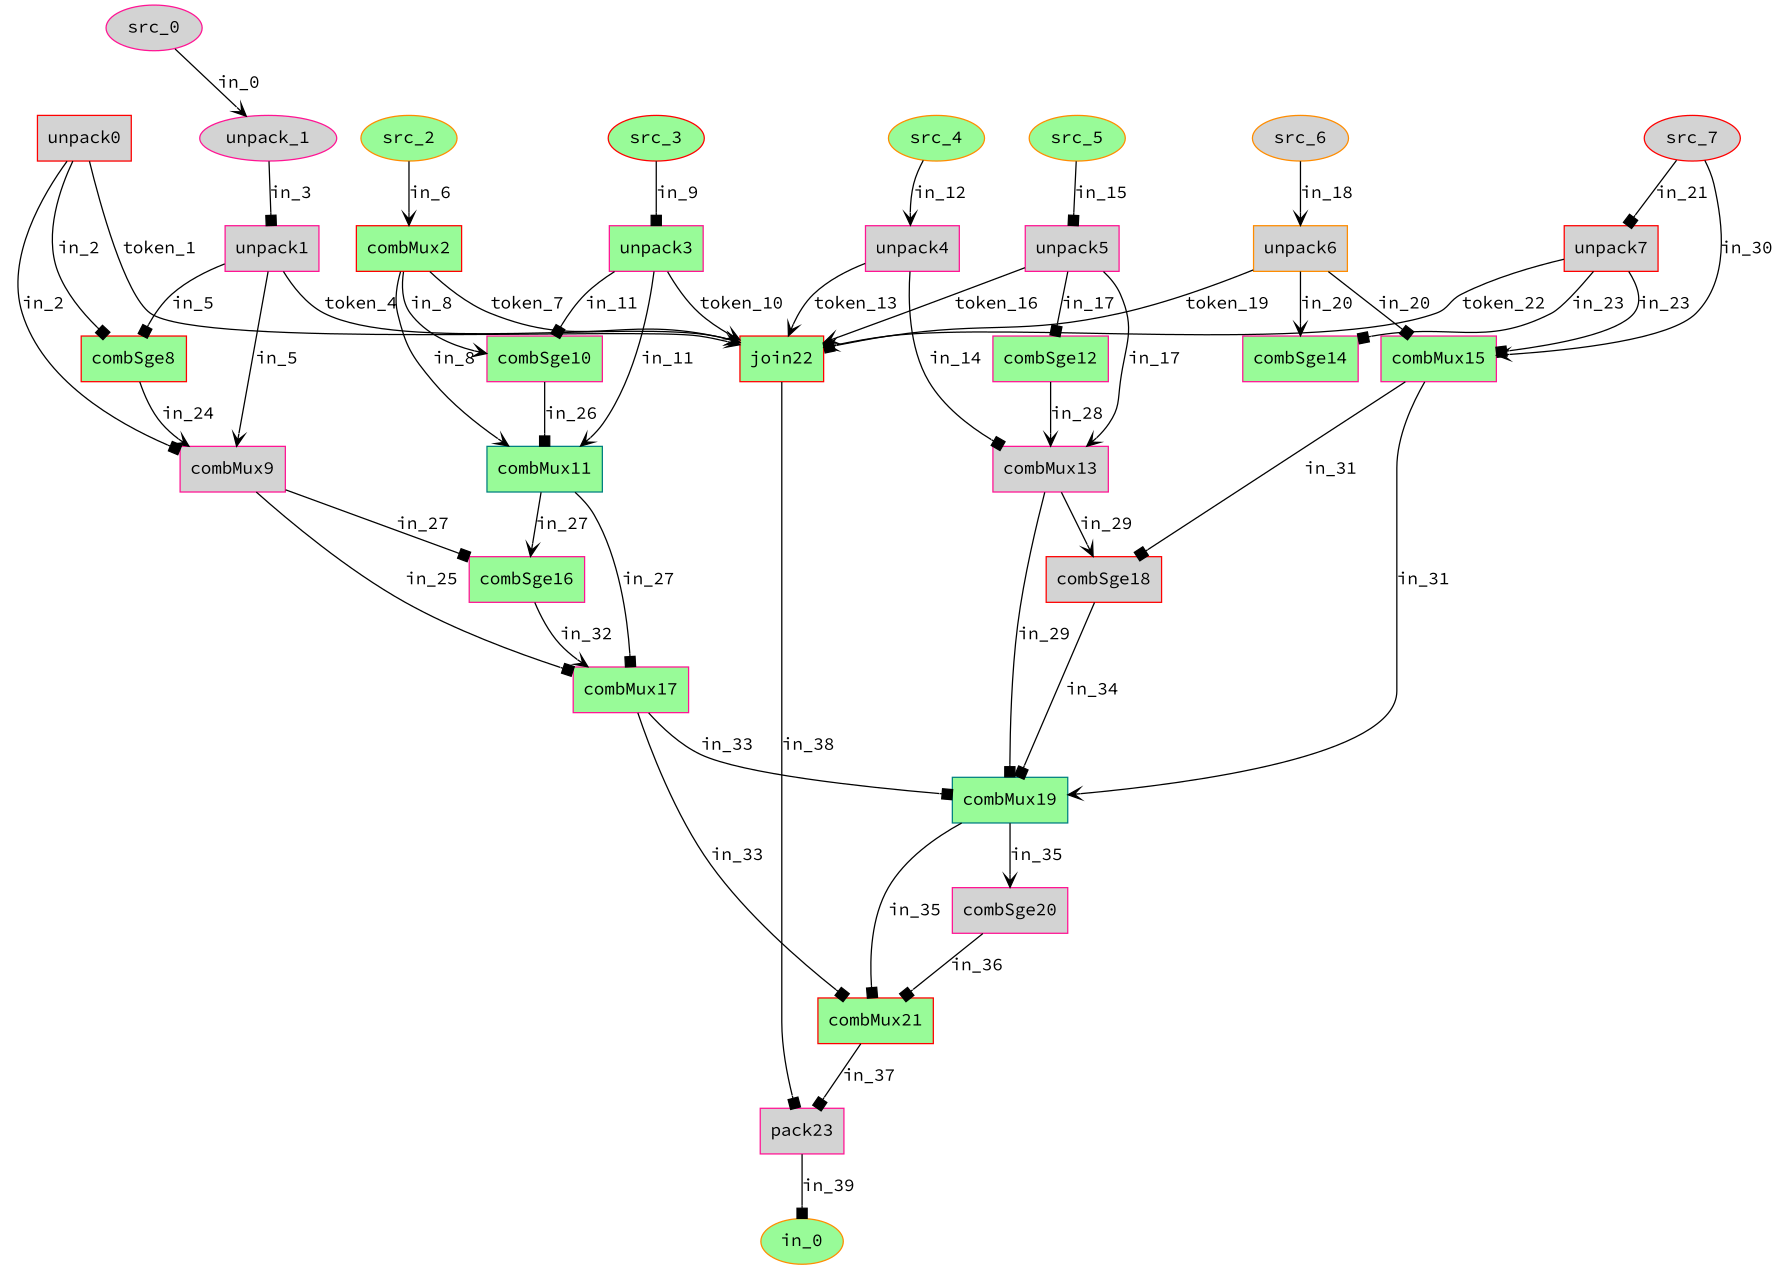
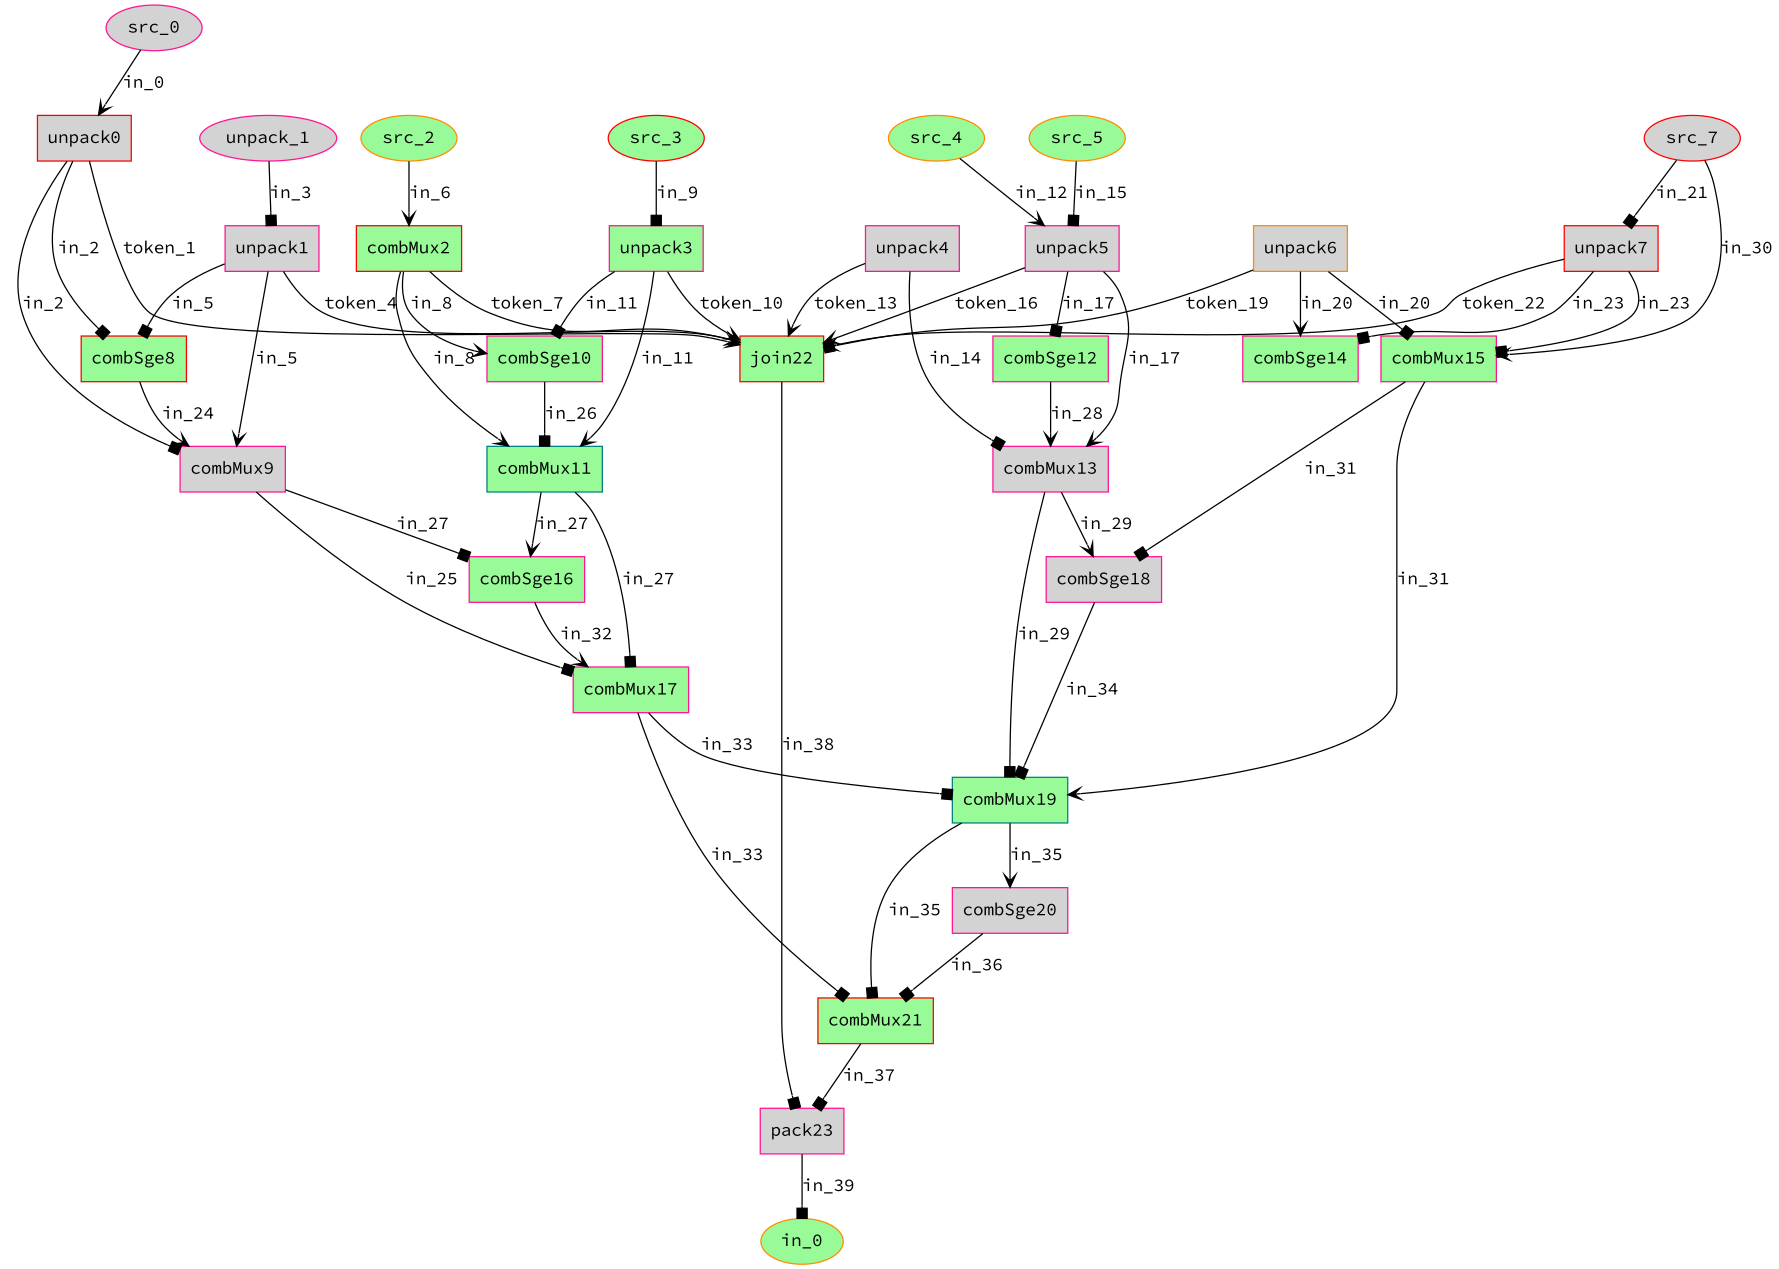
edge "src_0" -> "unpack_1": now "src_0" -> "unpack0"
node "src_6": removed
edge "src_4" -> "unpack4": now "src_4" -> "unpack5"
node "combSge18": color red -> deeppink
